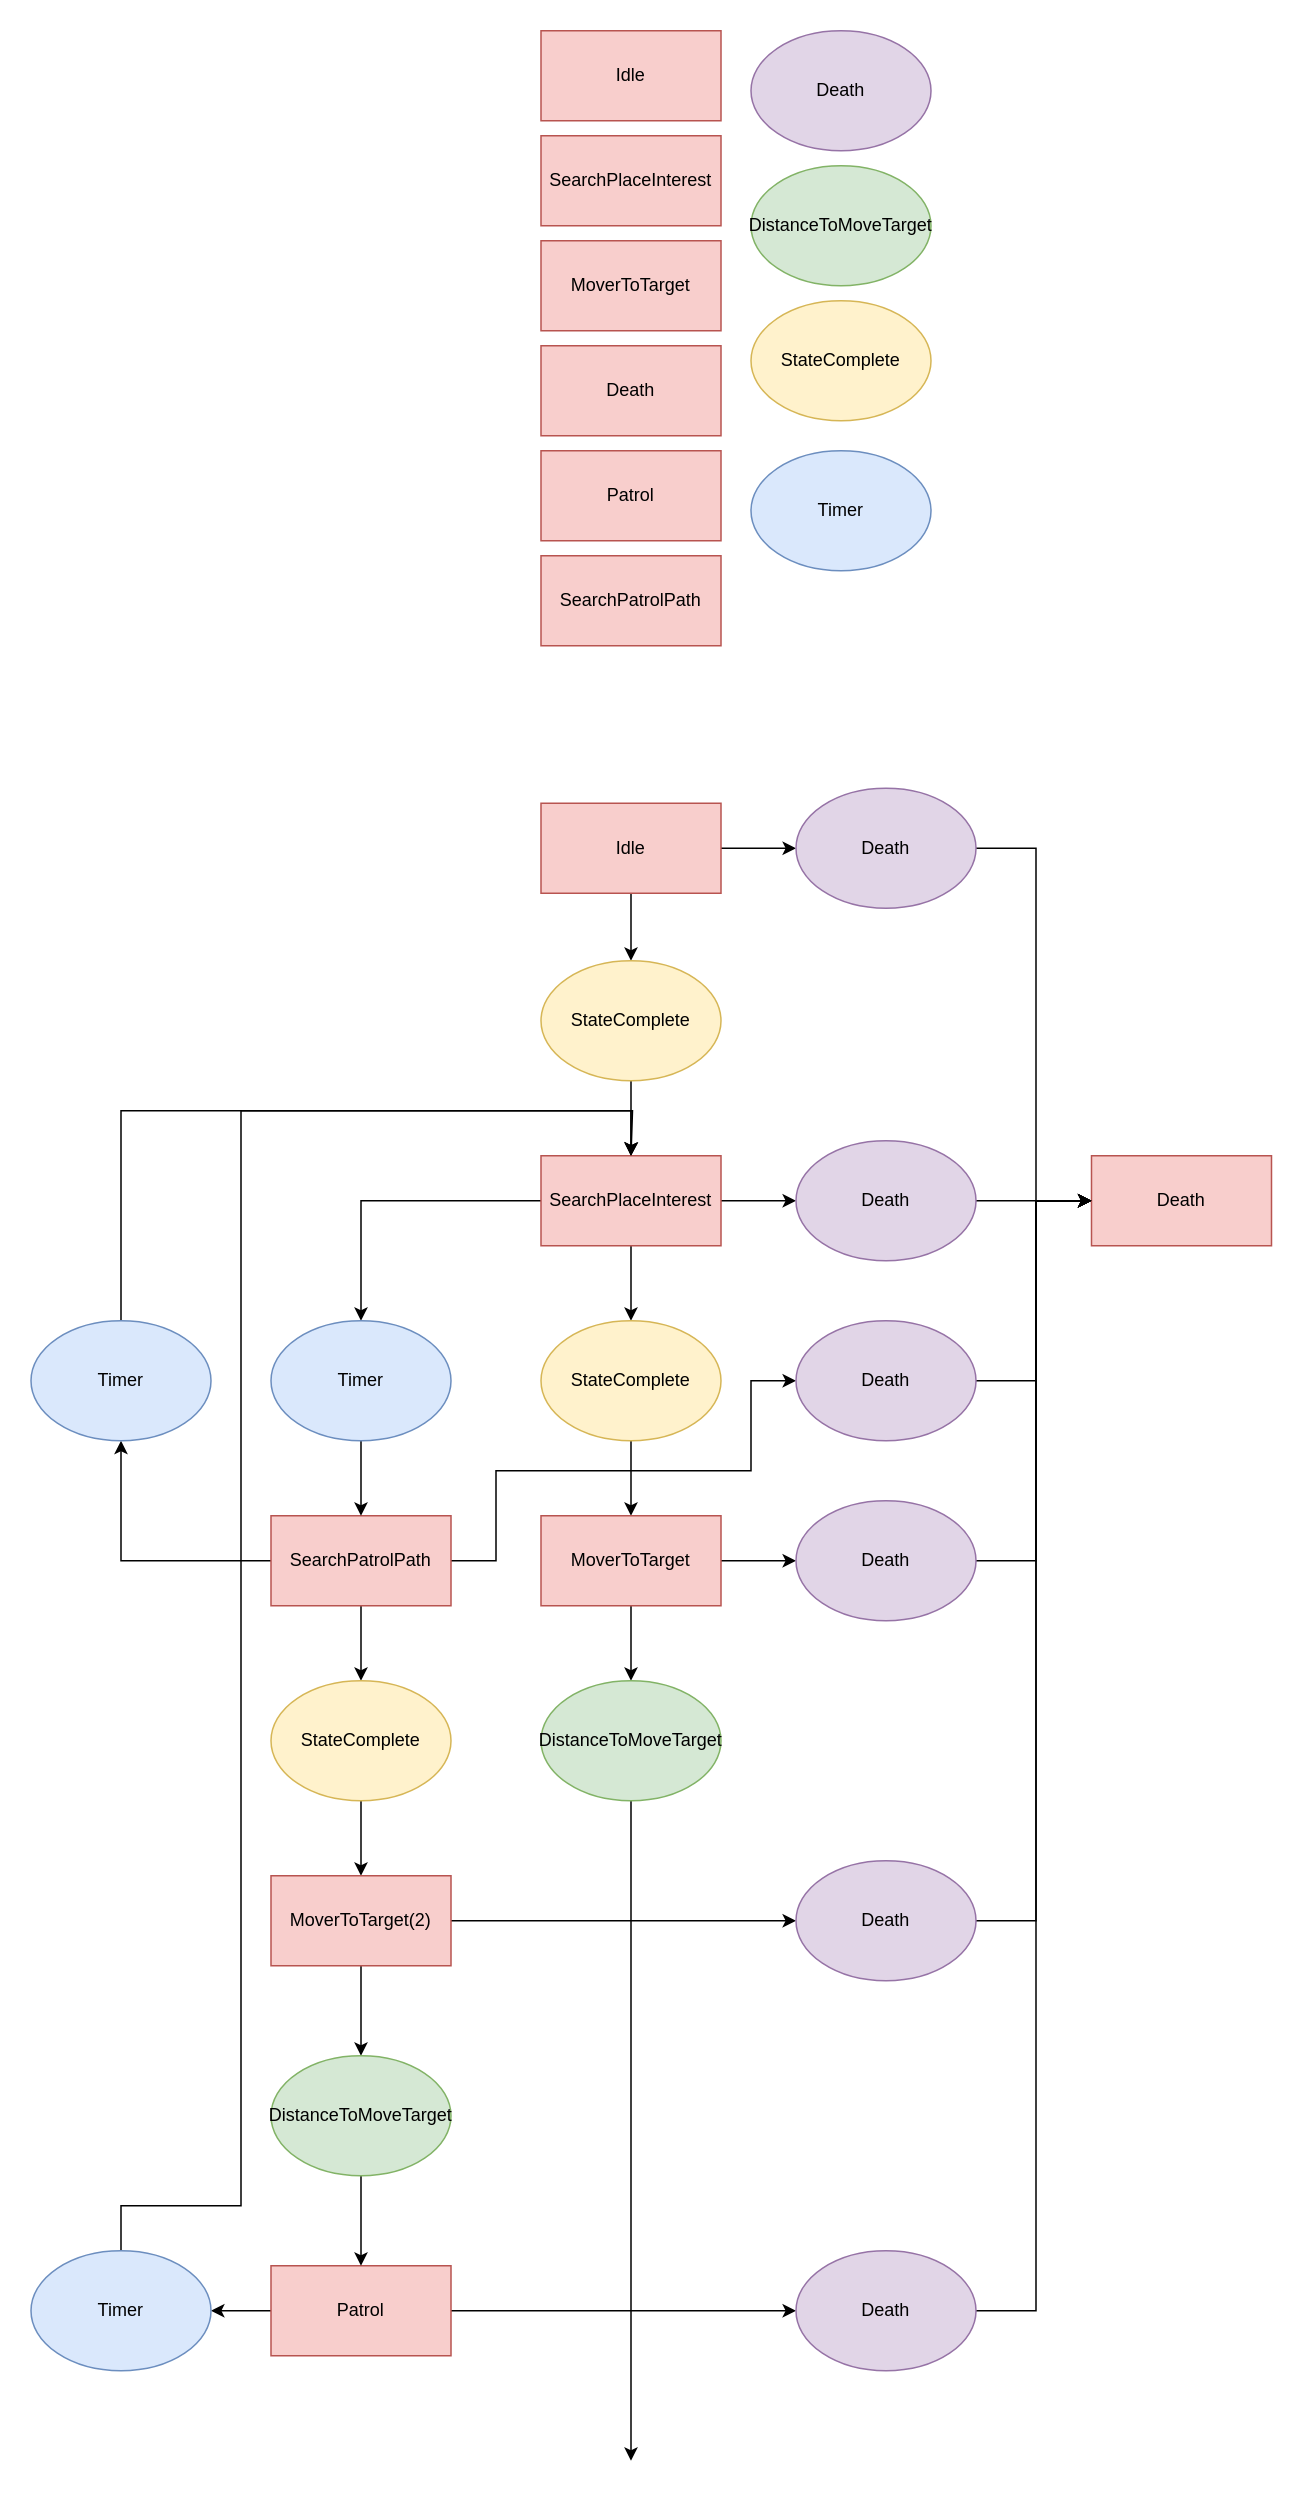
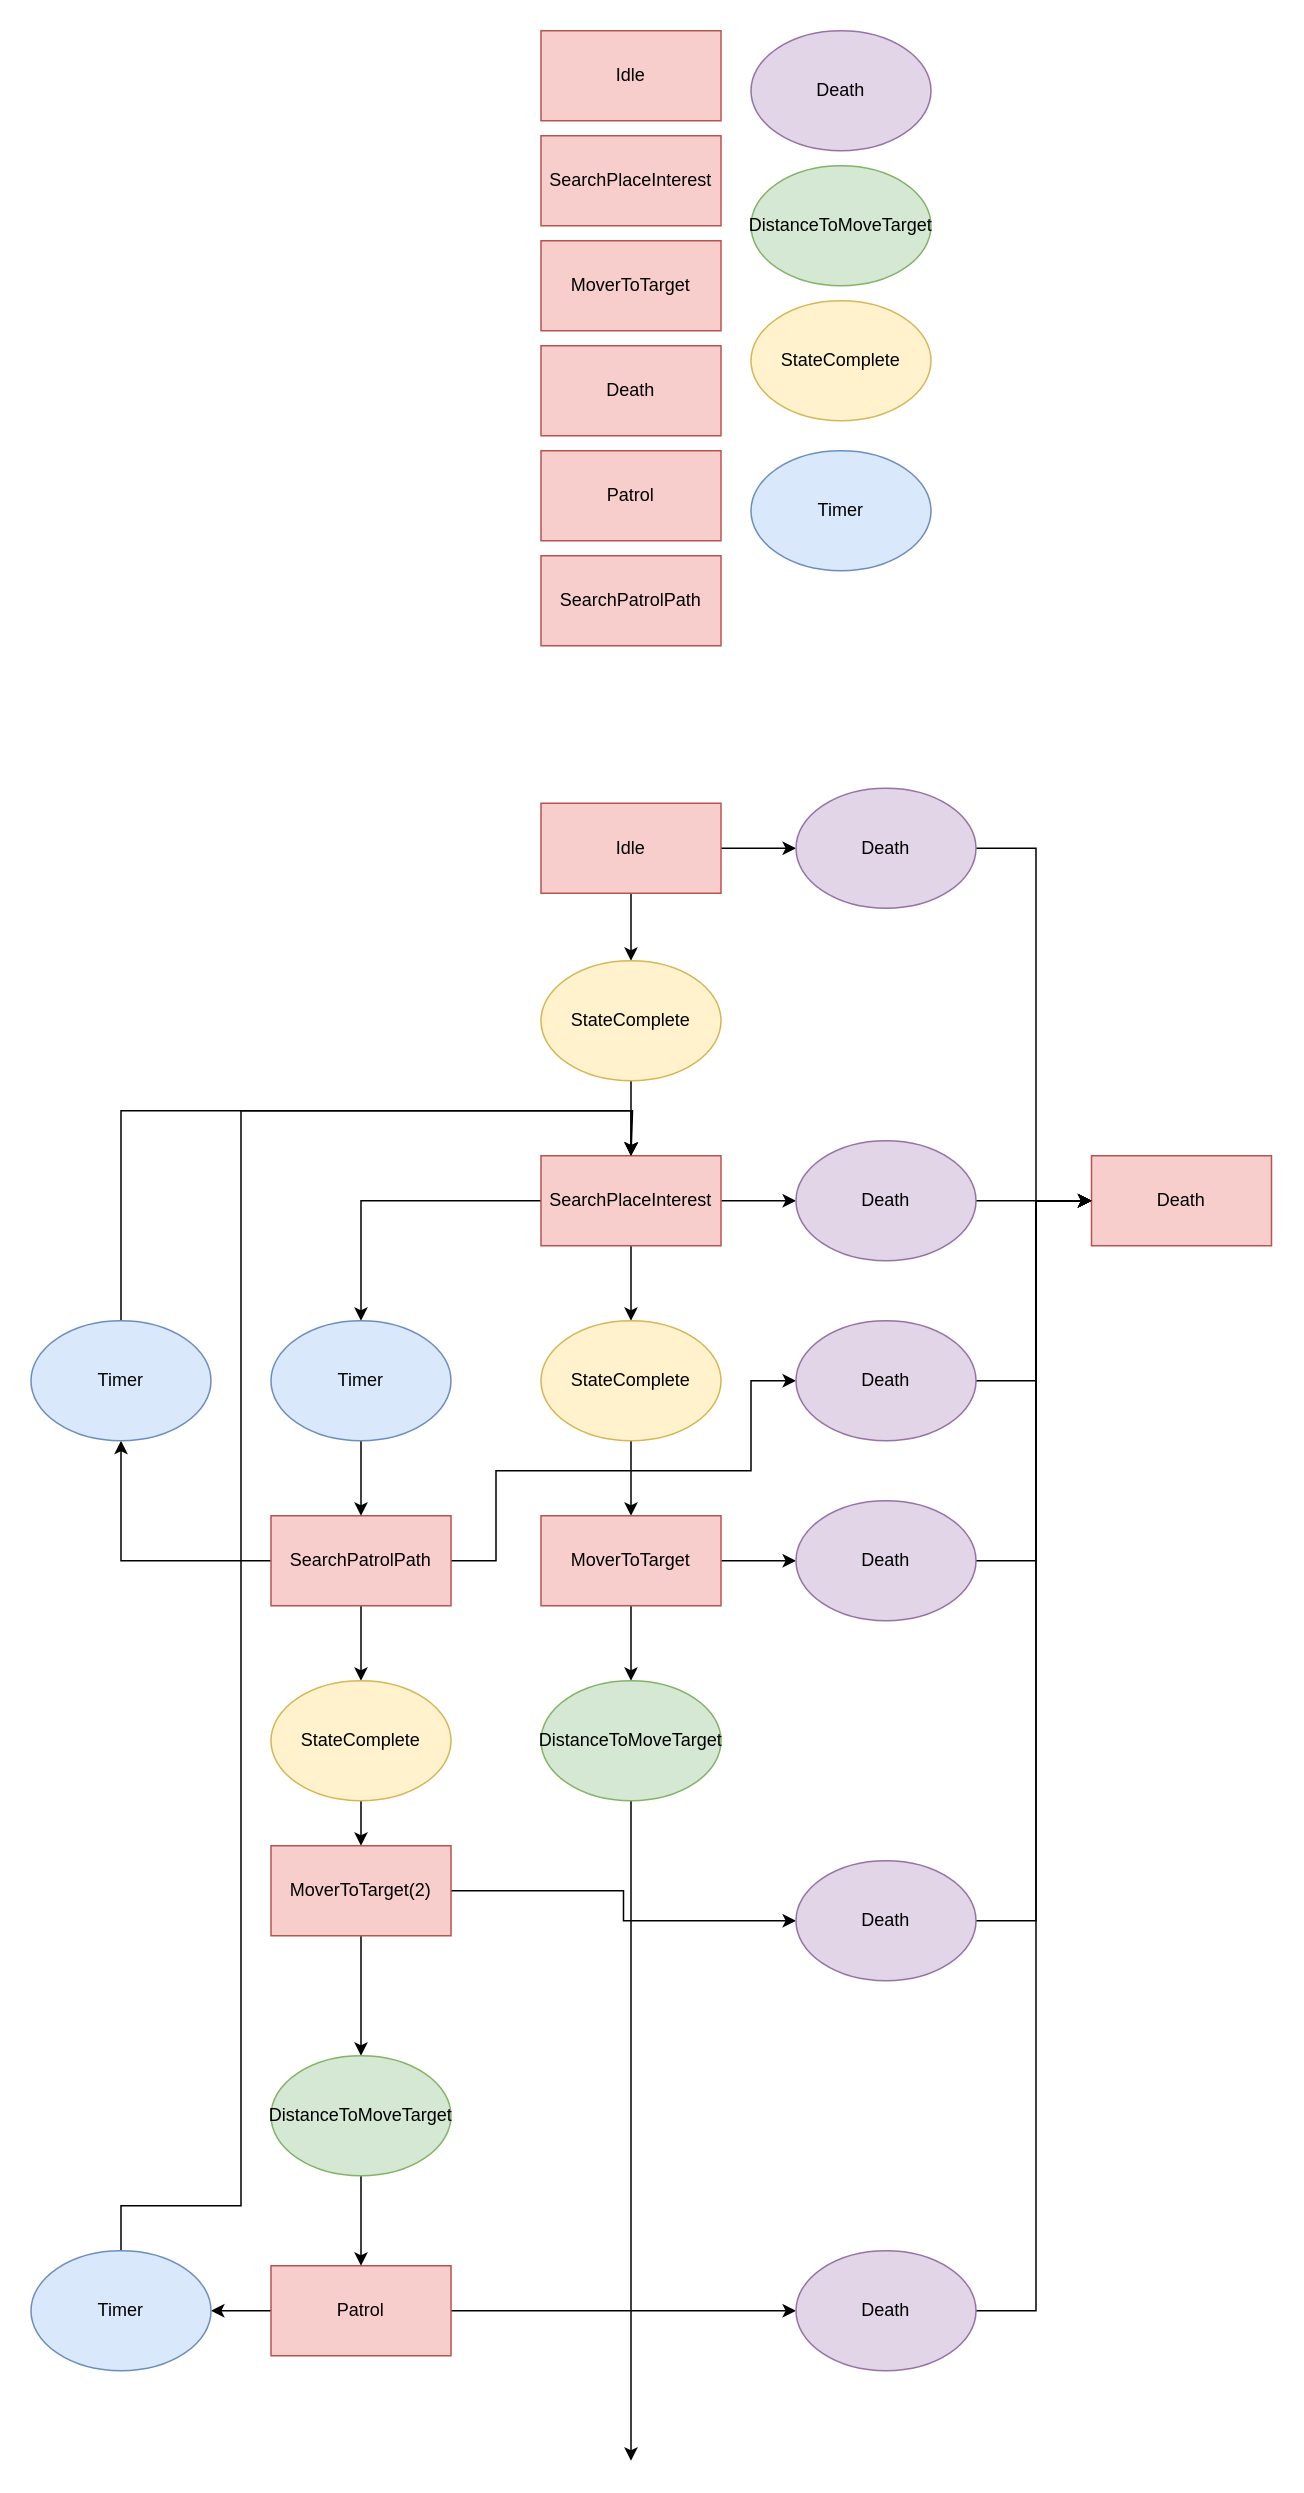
node "MoverToTarget(2)": moved (361, 1921) -> (361, 1891)
